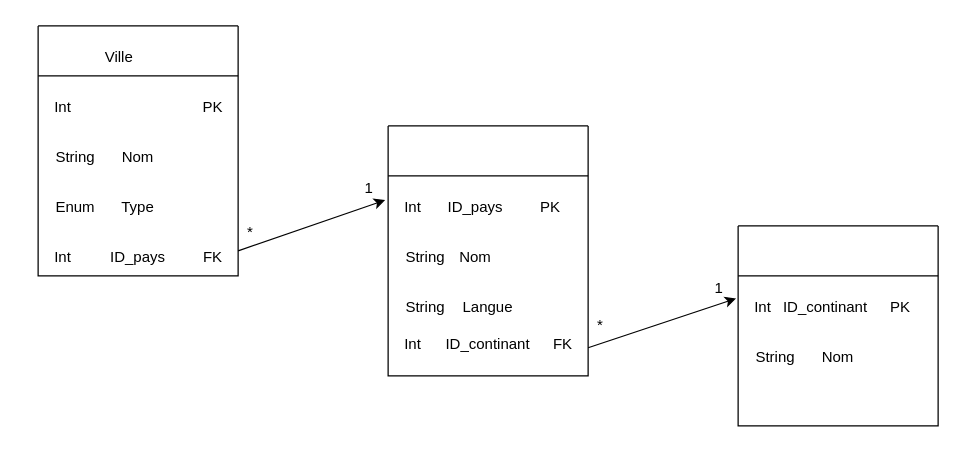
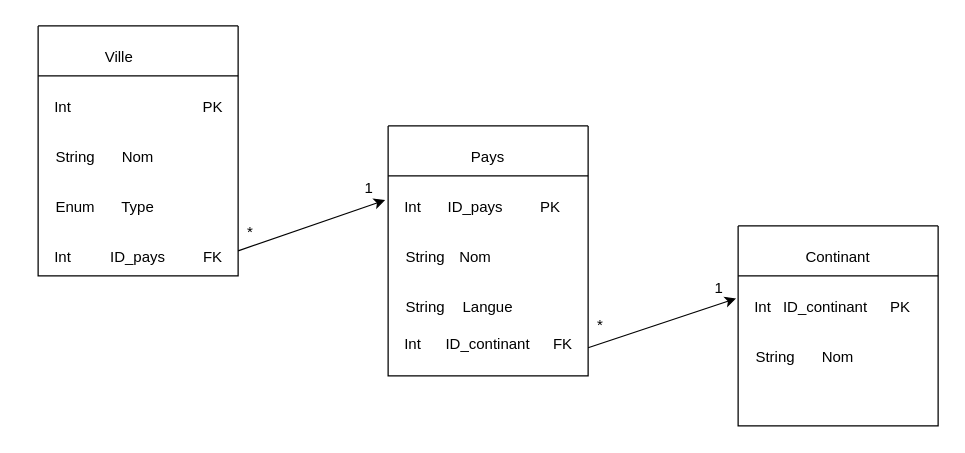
node "Pays": added
node "Continant": added
